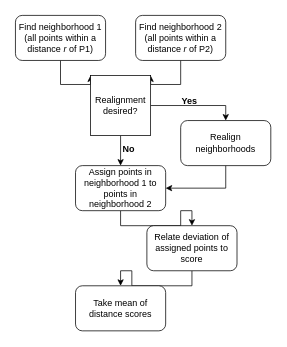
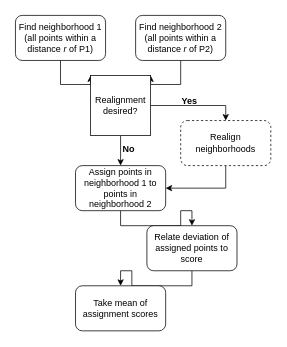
node "Realign neighborhoods": style solid -> dashed
node "Take mean of distance scores": label "Take mean of distance scores" -> "Take mean of assignment scores"
